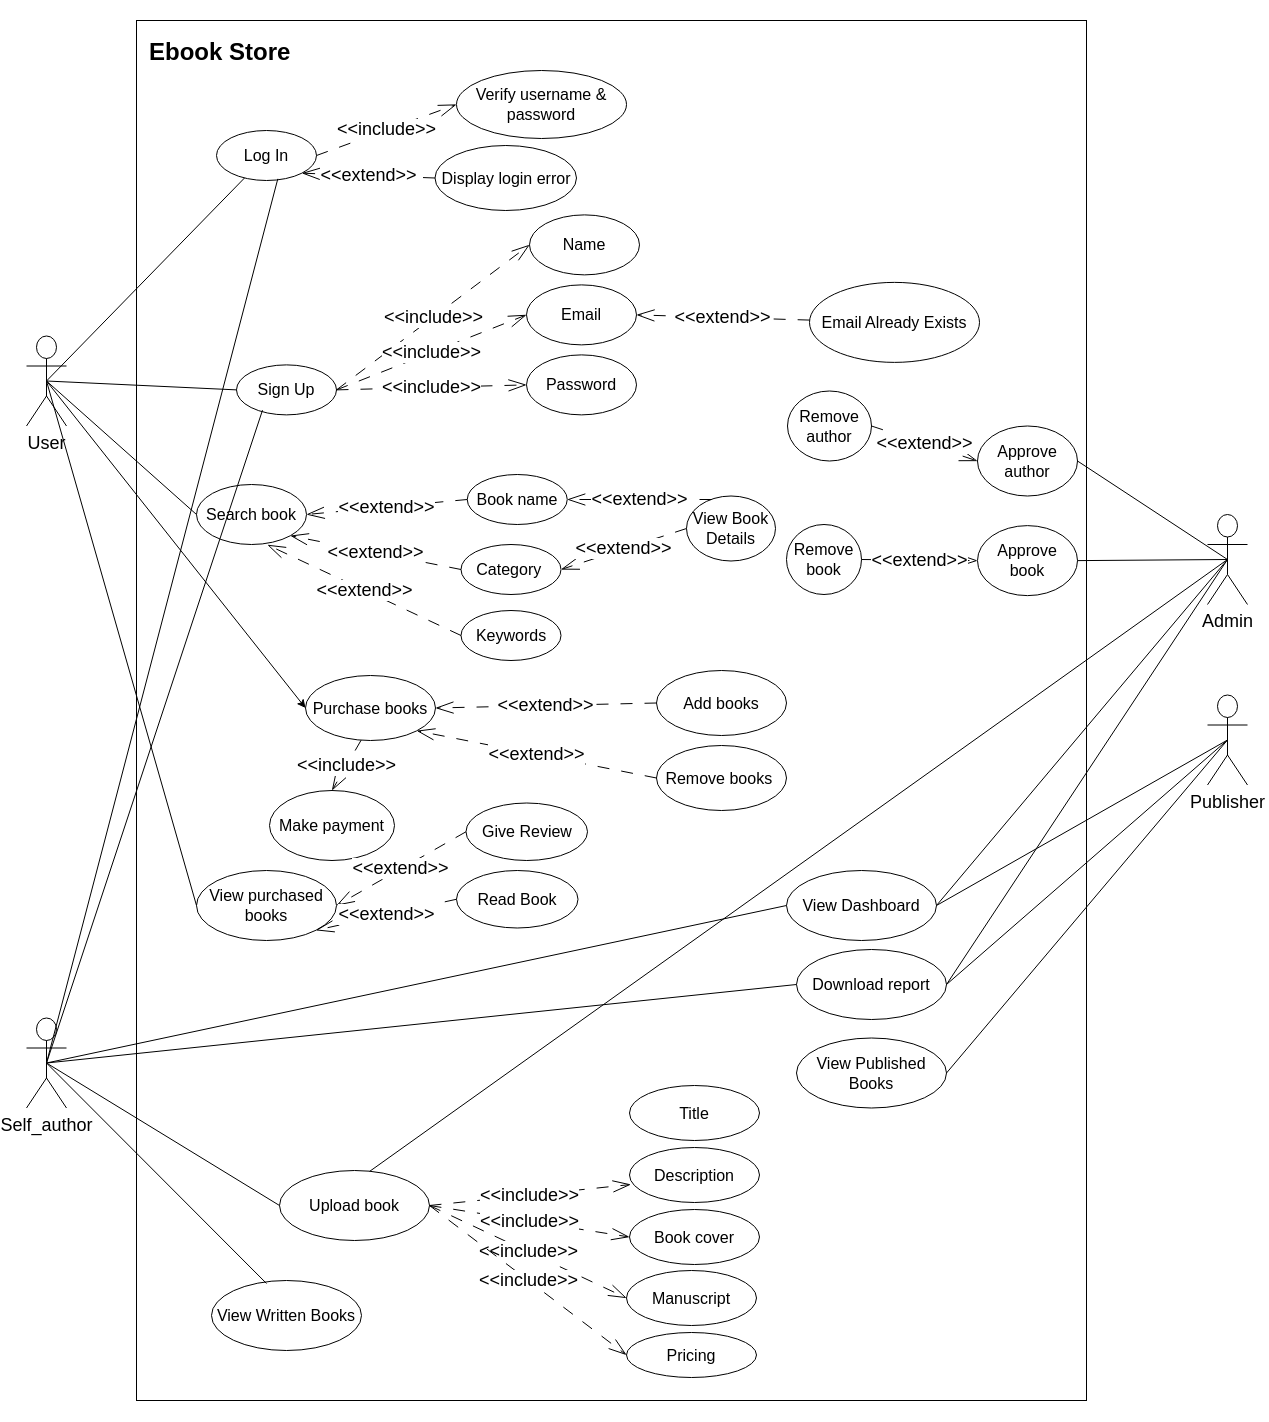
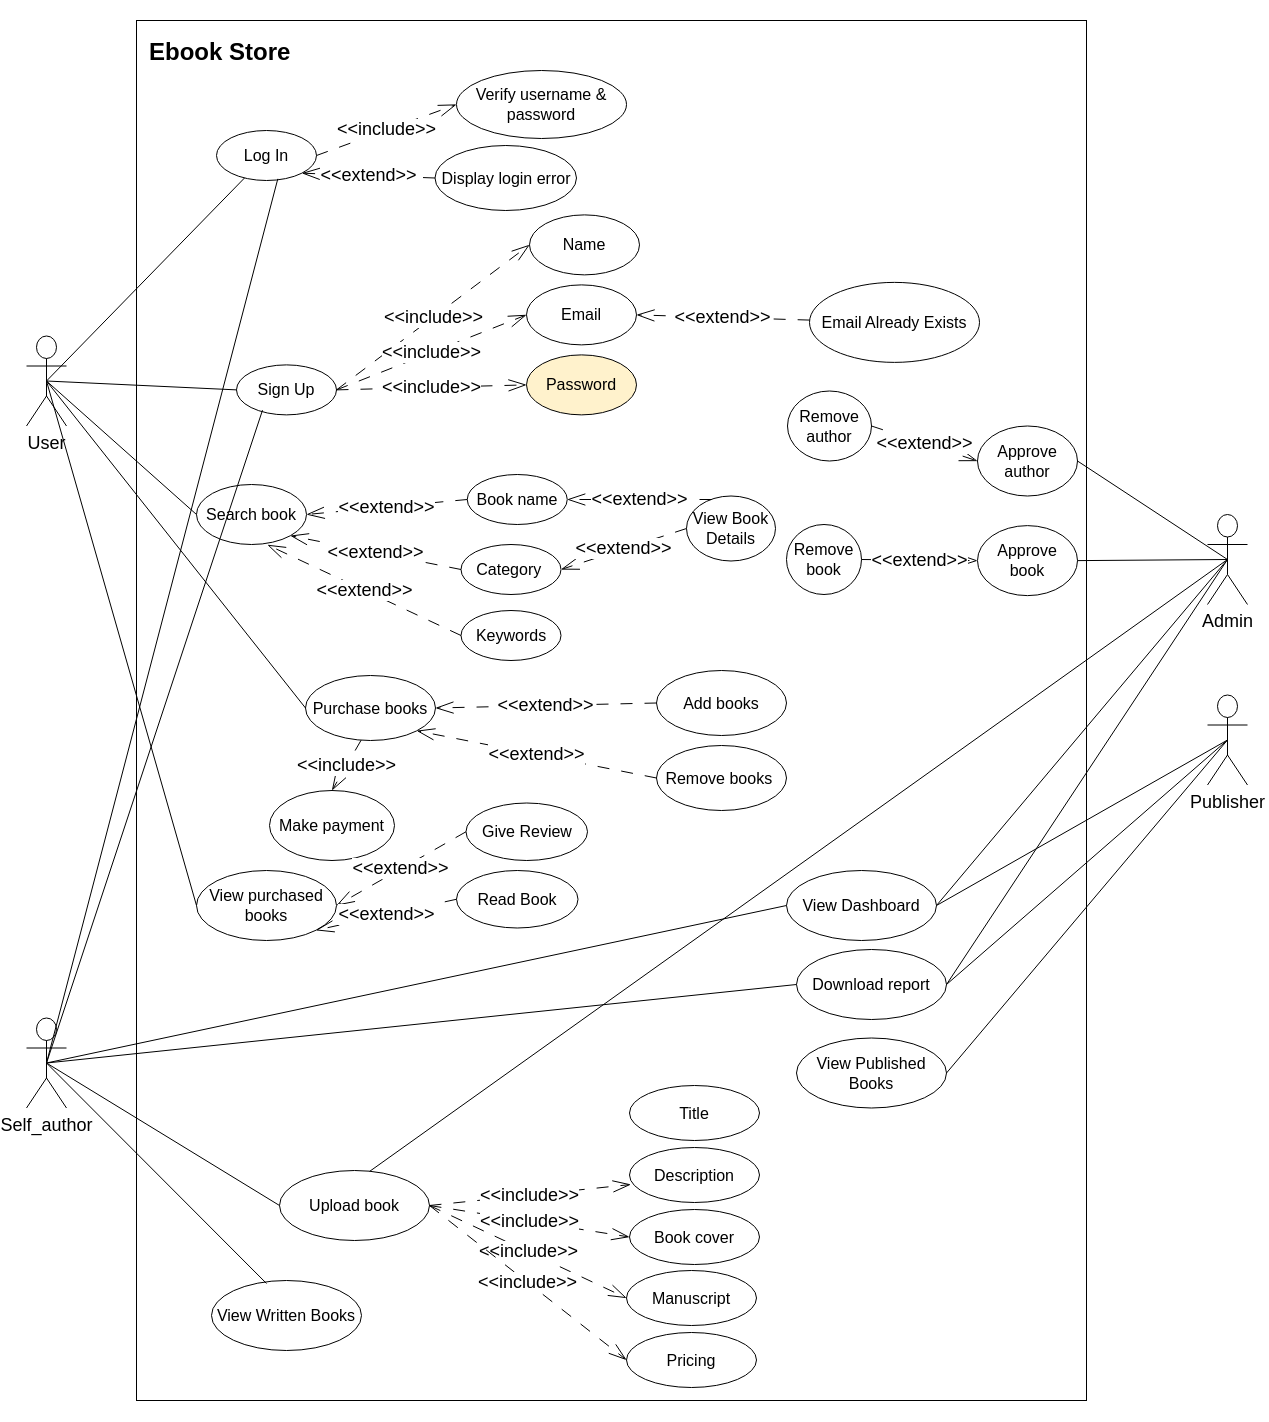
node "Password": fillcolor #ffffff -> #fff2cc
edge "User" -> "Purchase books": arrowhead classic -> none
node "Pricing": size 130x45 -> 130x55
